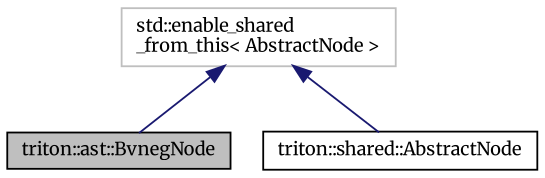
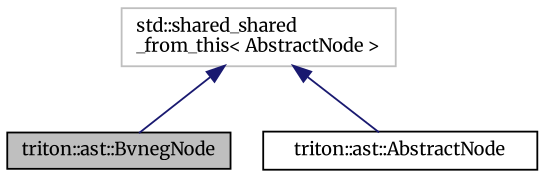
node "std::enable_shared _from_this< AbstractNode >": label "std::enable_shared _from_this< AbstractNode >" -> "std::shared_shared _from_this< AbstractNode >"
node "triton::shared::AbstractNode": label "triton::shared::AbstractNode" -> "triton::ast::AbstractNode"
